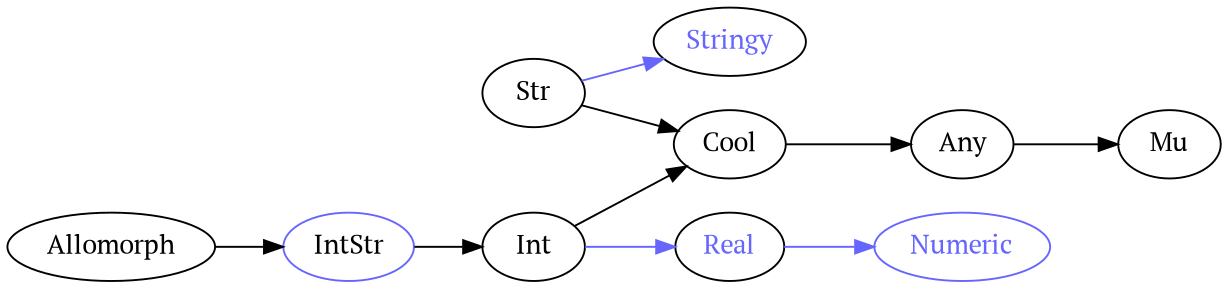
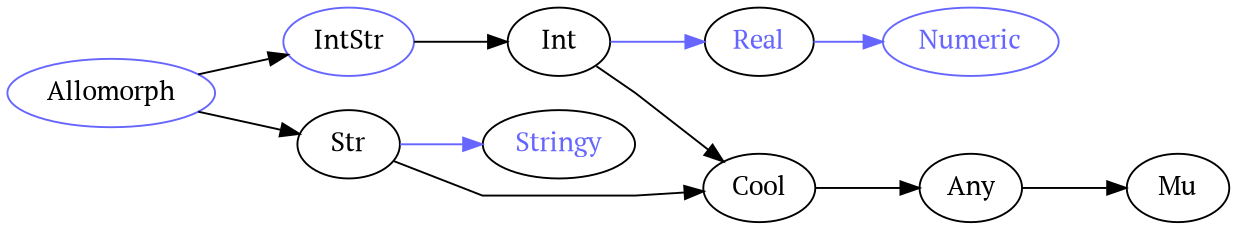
edge "Allomorph" -> "Str": added
node "Allomorph": color #000000 -> #6666ff
